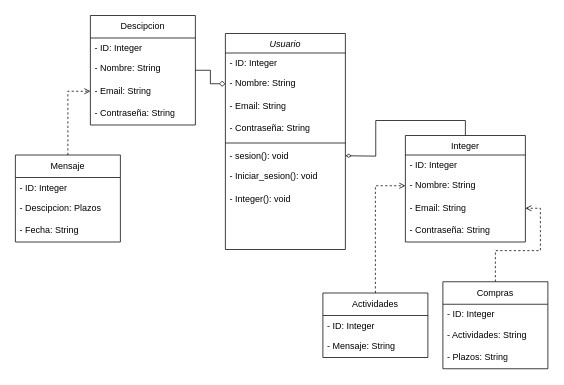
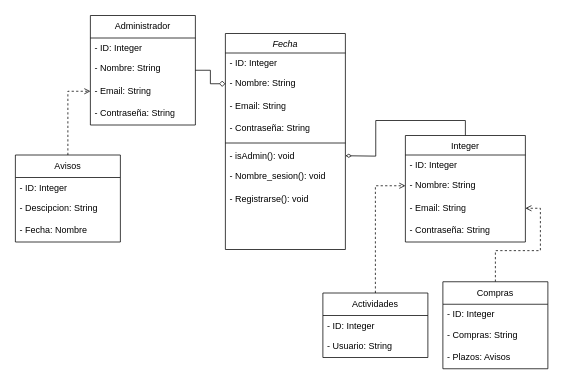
node "Descipcion": label "Descipcion" -> "Administrador"
node "Usuario": label "Usuario" -> "Fecha"
node "- sesion(): void": label "- sesion(): void" -> "- isAdmin(): void"
node "Mensaje": label "Mensaje" -> "Avisos"
node "- Iniciar_sesion(): void": label "- Iniciar_sesion(): void" -> "- Nombre_sesion(): void"
node "- Integer(): void": label "- Integer(): void" -> "- Registrarse(): void"
node "- Descipcion: Plazos": label "- Descipcion: Plazos" -> "- Descipcion: String"
node "- Fecha: String": label "- Fecha: String" -> "- Fecha: Nombre"
node "- Actividades: String": label "- Actividades: String" -> "- Compras: String"
node "- Mensaje: String": label "- Mensaje: String" -> "- Usuario: String"
node "- Plazos: String": label "- Plazos: String" -> "- Plazos: Avisos"
